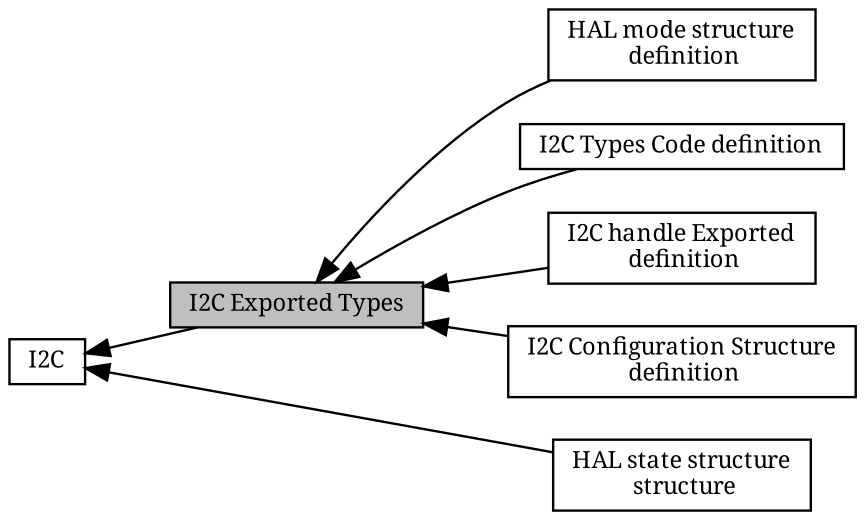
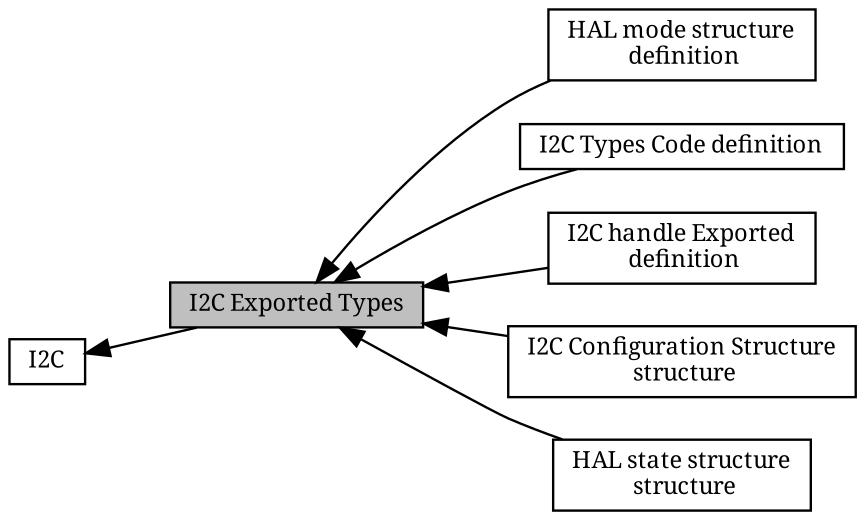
node "I2C Configuration Structure definition": label "I2C Configuration Structure definition" -> "I2C Configuration Structure structure"
edge "HAL state structure structure" -> "I2C": now "HAL state structure structure" -> "I2C Exported Types"
